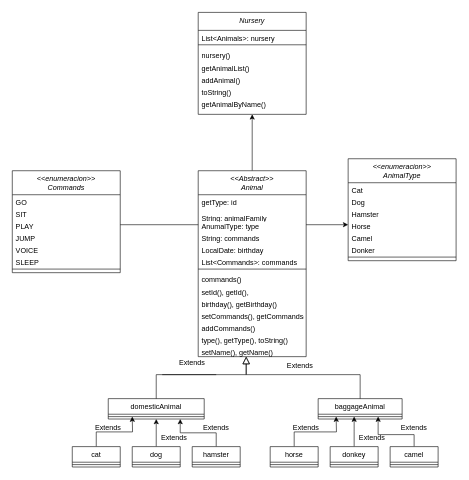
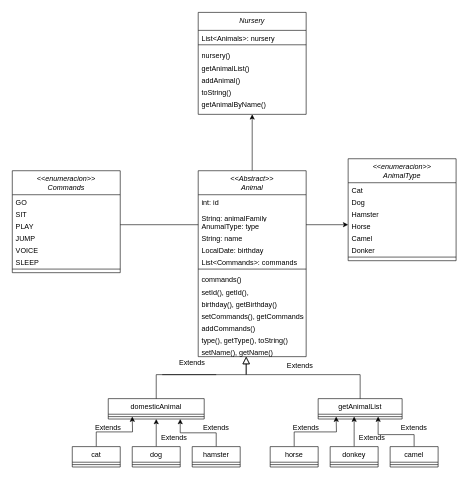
node "getType: id": label "getType: id" -> "int: id"
node "String: commands": label "String: commands" -> "String: name"
node "baggageAnimal": label "baggageAnimal" -> "getAnimalList"
